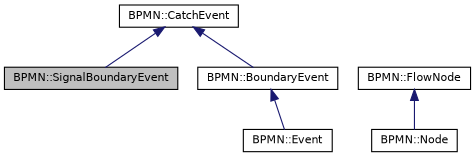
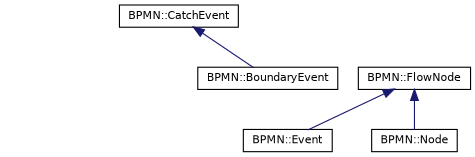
node "BPMN::SignalBoundaryEvent": removed
edge "BPMN::Event" -> "BPMN::BoundaryEvent": now "BPMN::Event" -> "BPMN::FlowNode"
